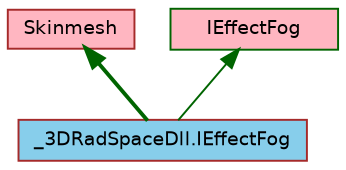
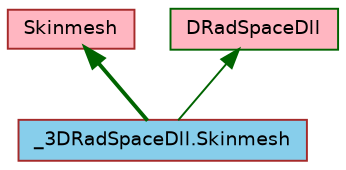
node "IEffectFog": label "IEffectFog" -> "DRadSpaceDll"
node "_3DRadSpaceDll.IEffectFog": label "_3DRadSpaceDll.IEffectFog" -> "_3DRadSpaceDll.Skinmesh"
